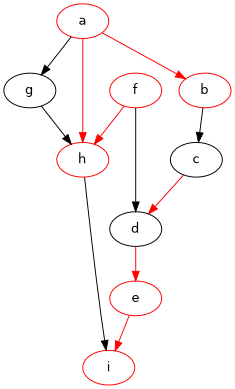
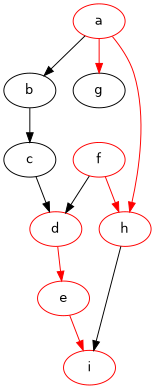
edge "a" -> "g": color black -> red
edge "a" -> "b": color red -> black
node "b": color red -> black
edge "g" -> "h": removed
edge "c" -> "d": color red -> black
node "d": color black -> red
